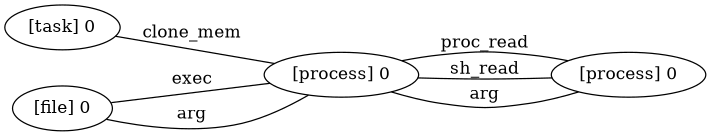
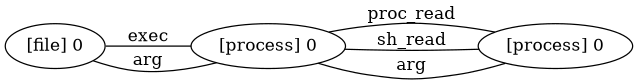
node "[task] 0": removed
